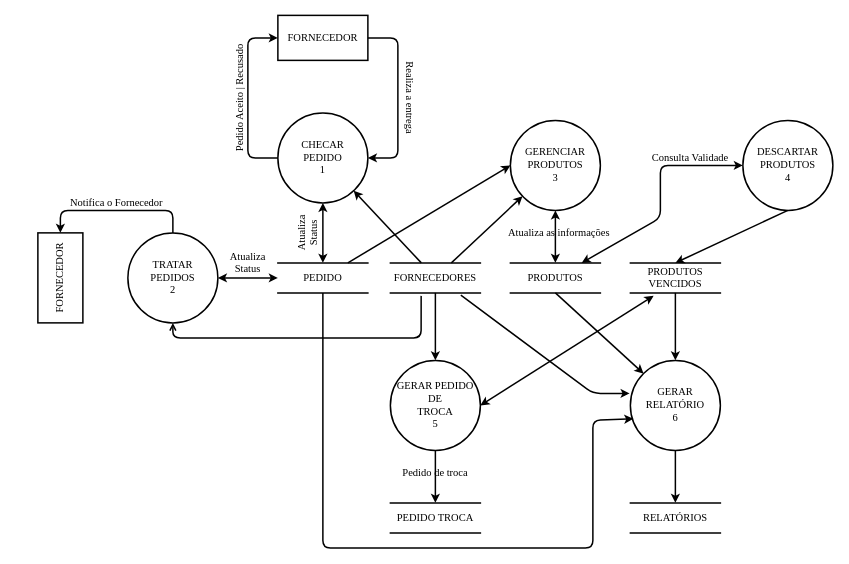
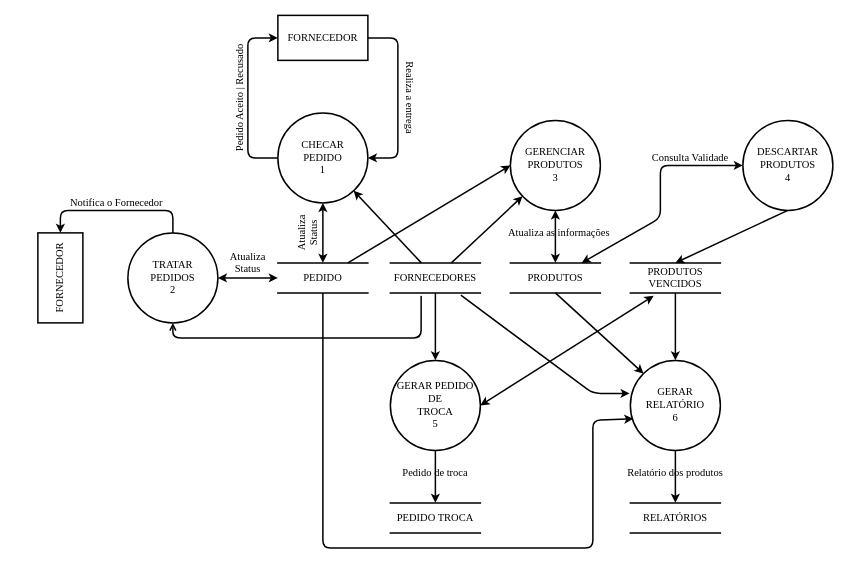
node "Relatório dos produtos": added
